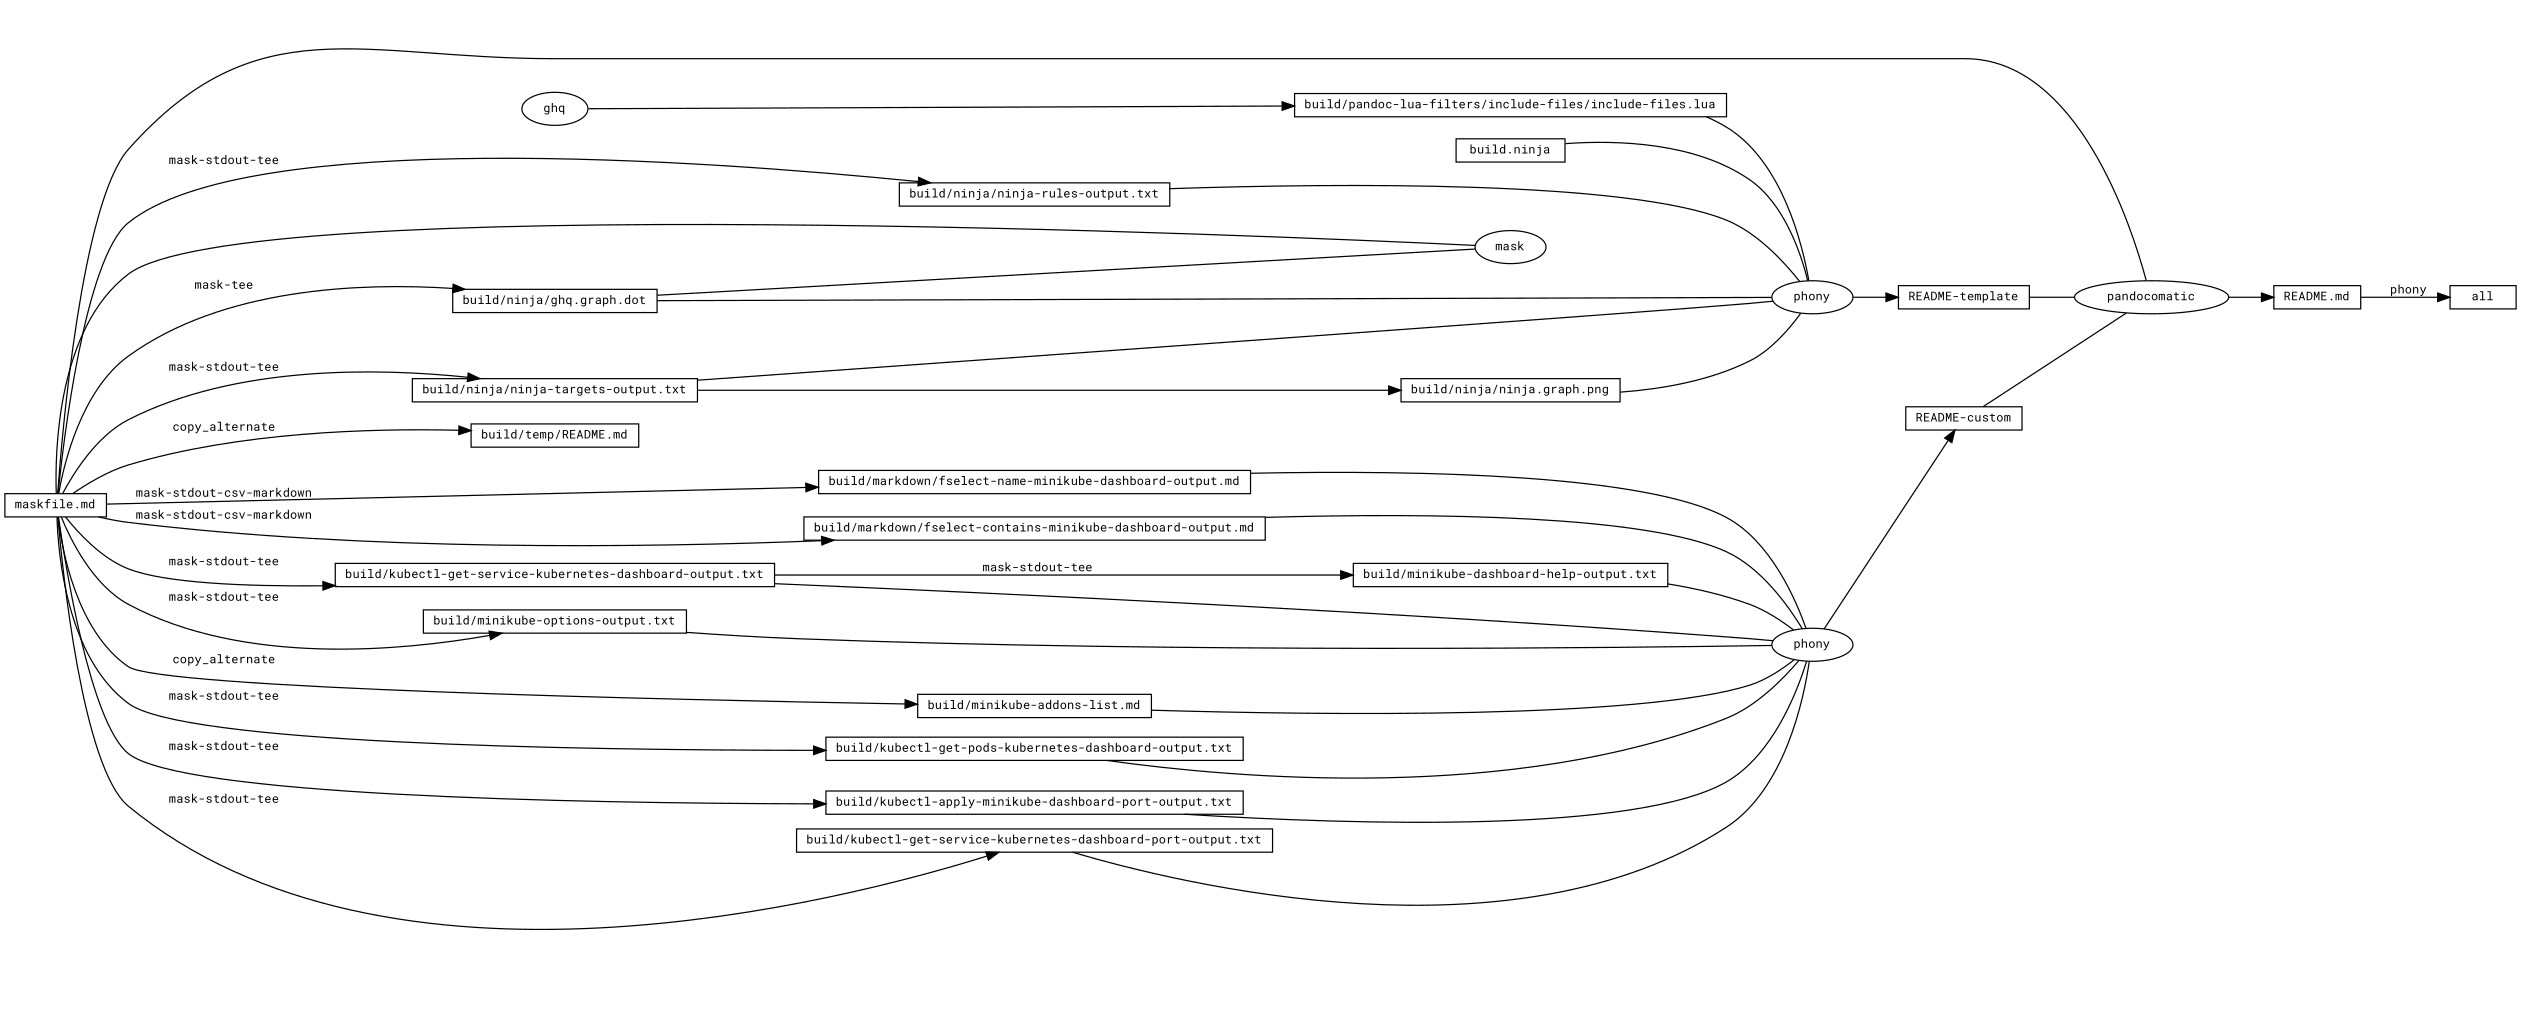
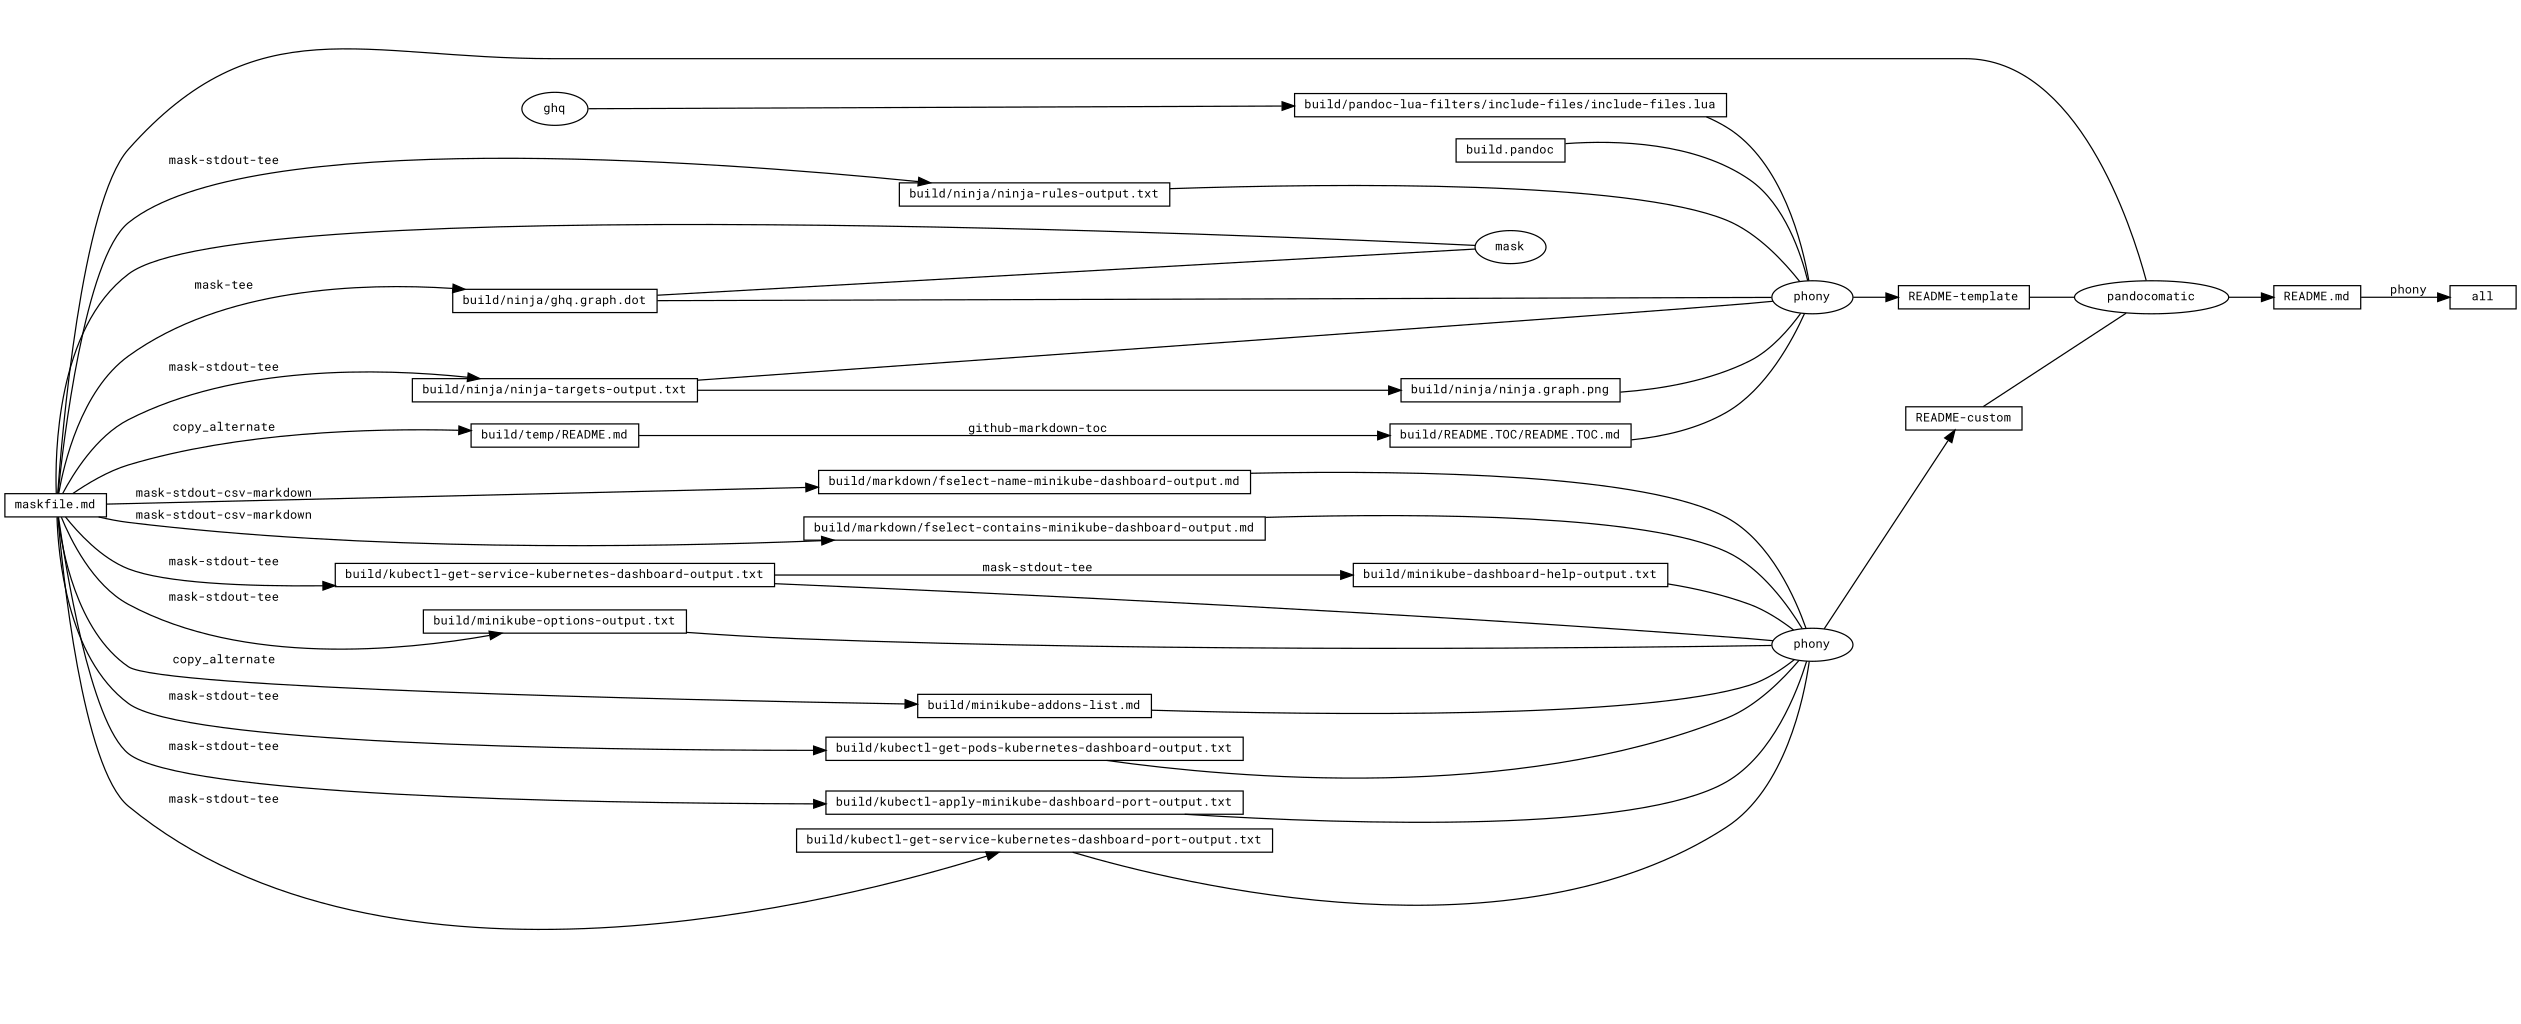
node "build.ninja": label "build.ninja" -> "build.pandoc"
node "build/README.TOC/README.TOC.md": added
